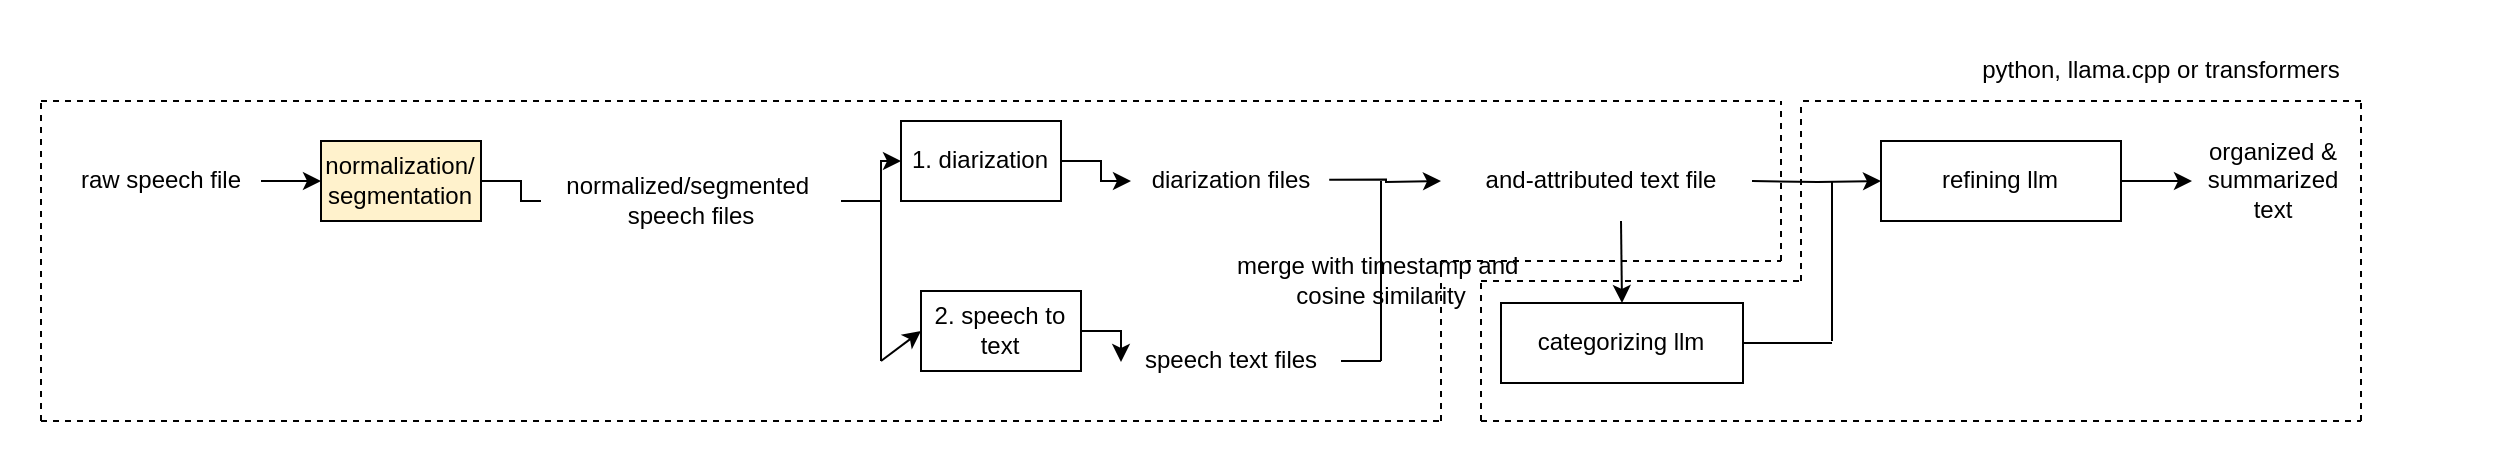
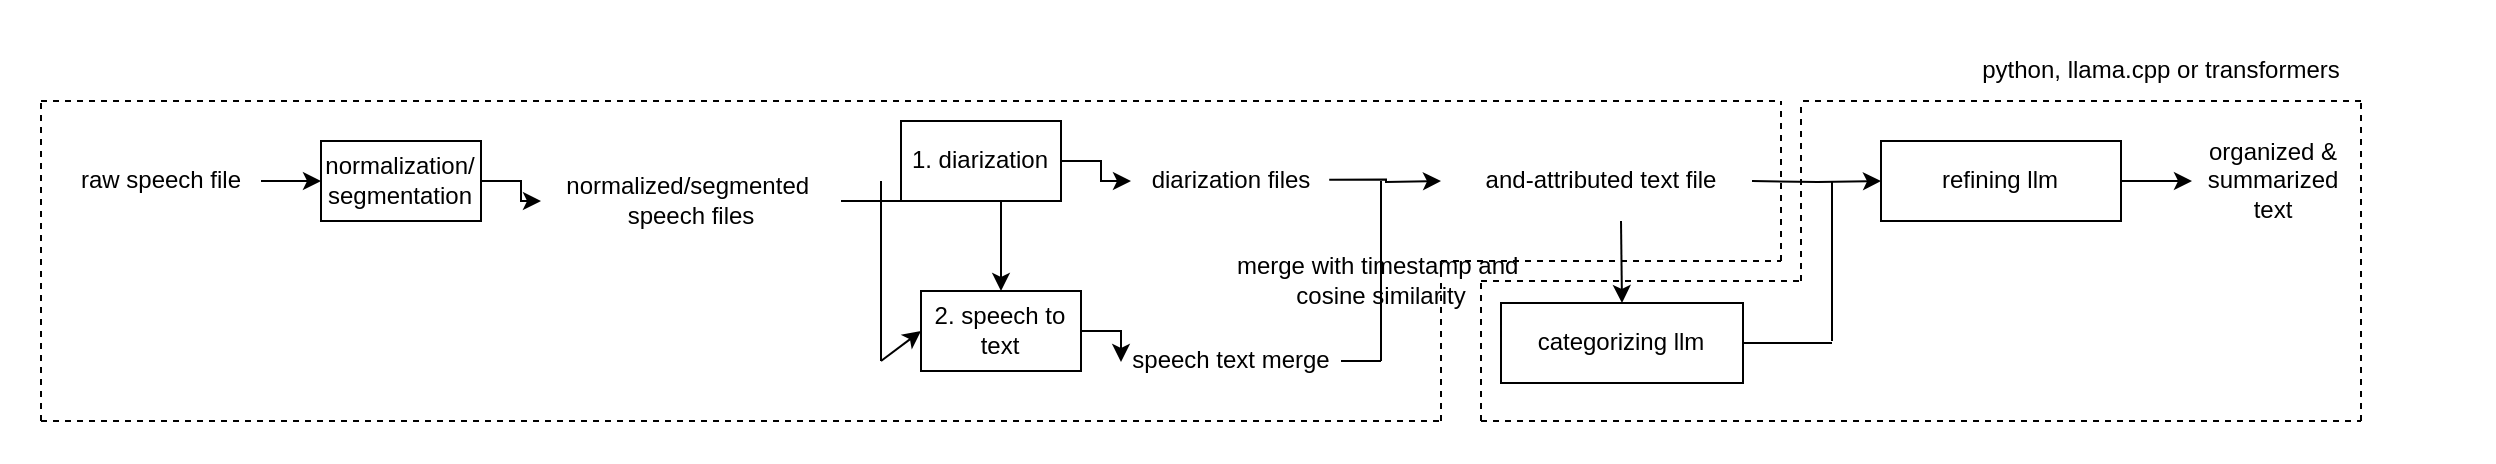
edge "normalized/segmented speech files" -> "1. diarization": now "normalized/segmented speech files" -> "2. speech to text"
node "normalization/ segmentation": fillcolor #fff2cc -> #ffffff
edge "normalization/ segmentation" -- "normalized/segmented speech files": arrowhead none -> classic
node "speech text files": label "speech text files" -> "speech text merge"
